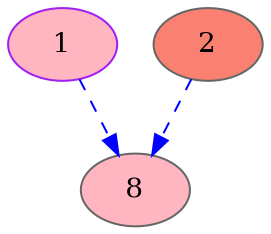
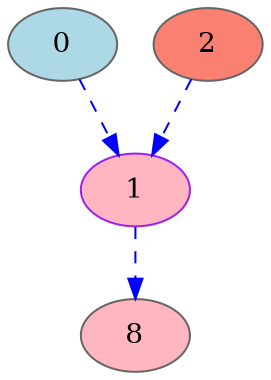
node "0": added
edge "2" -> "8": now "2" -> "1"
